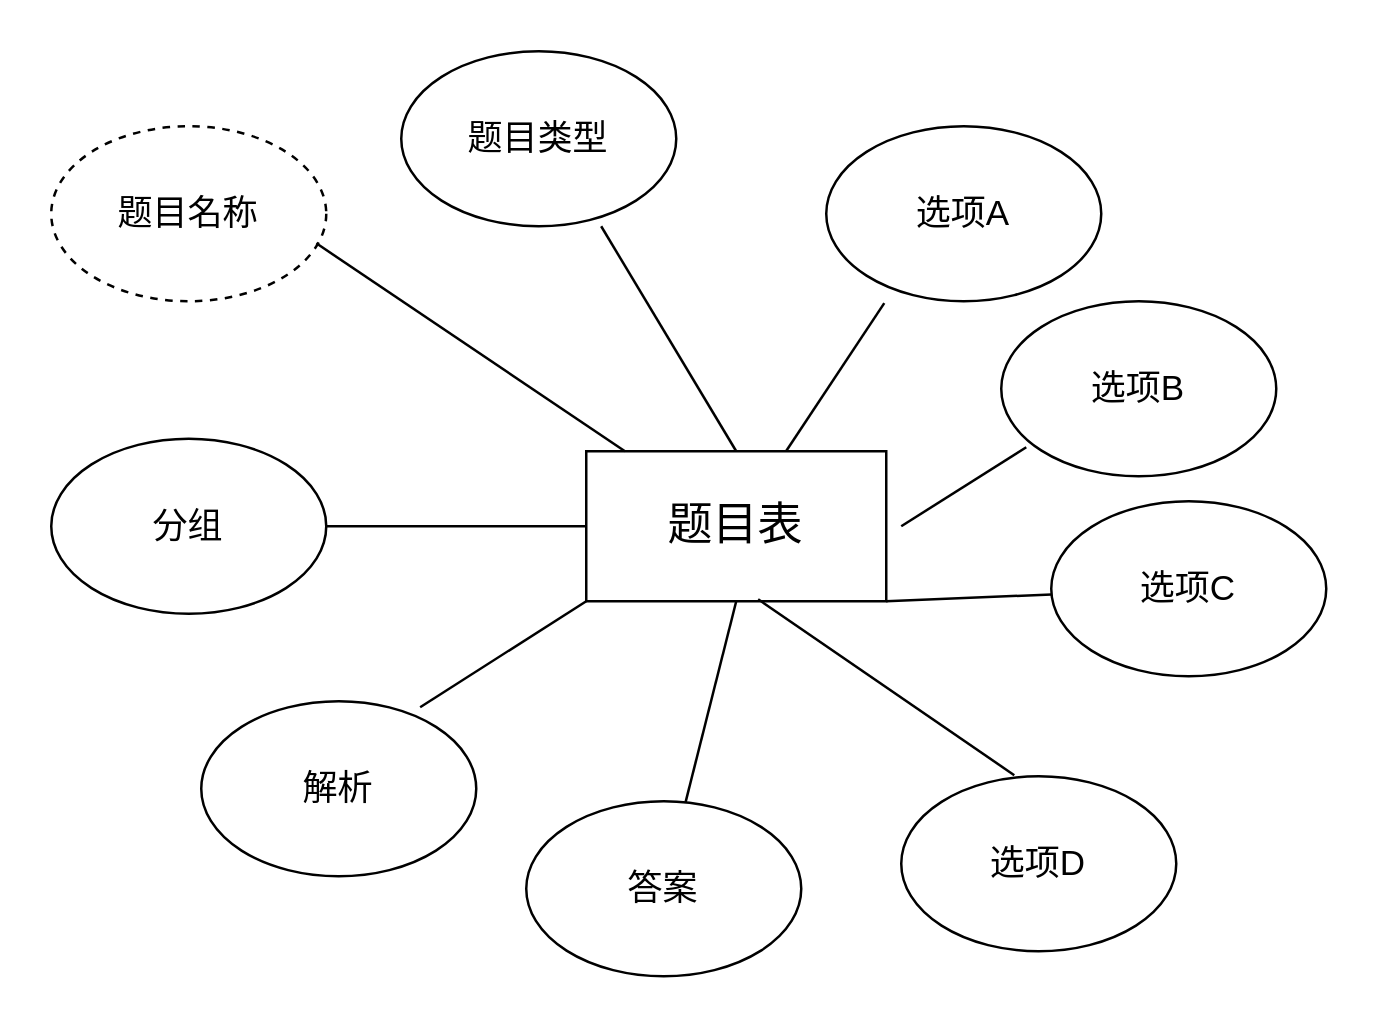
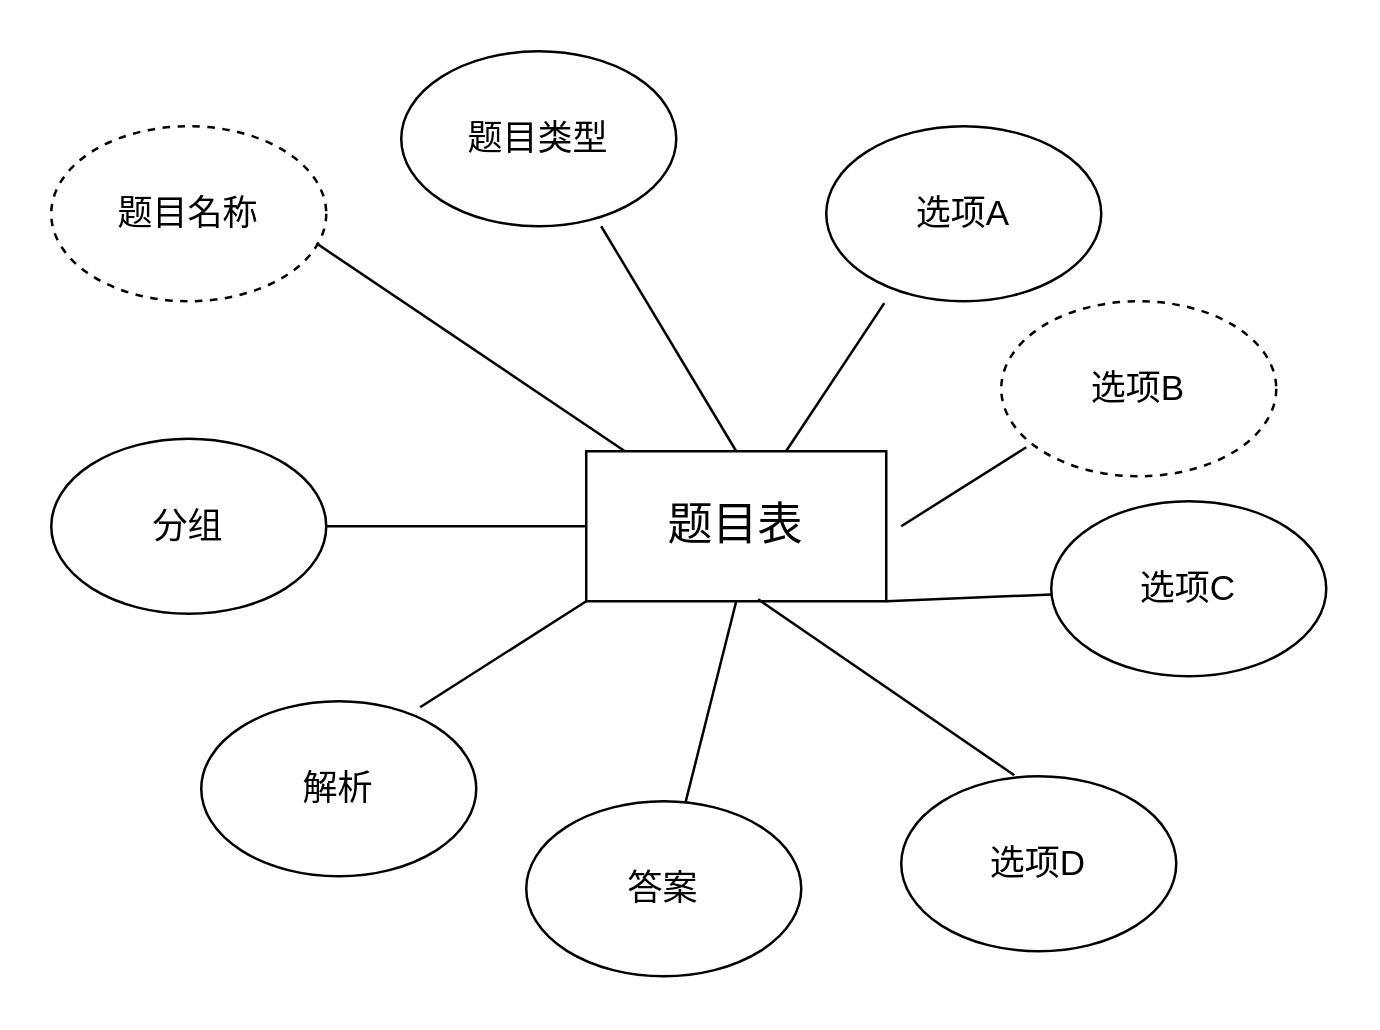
node "选项B": style solid -> dashed
